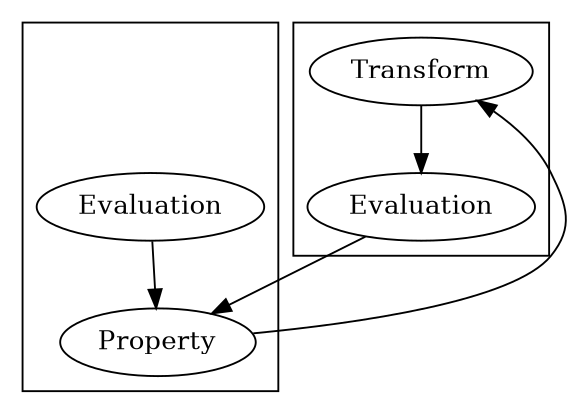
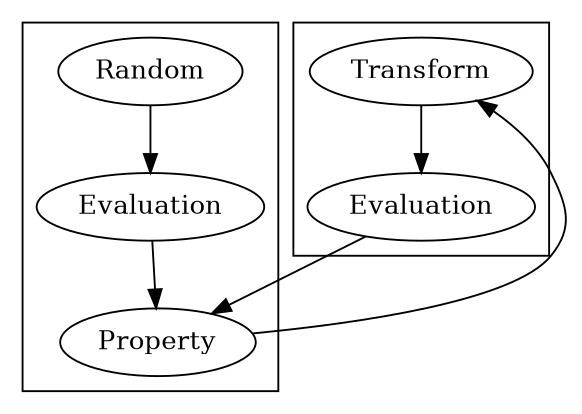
node "Random": added
